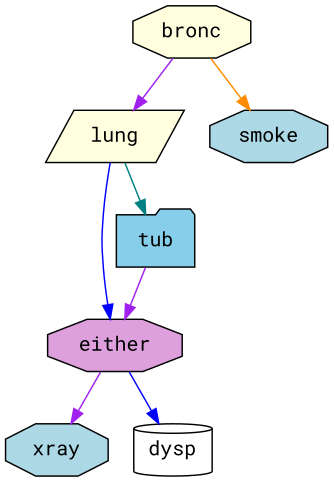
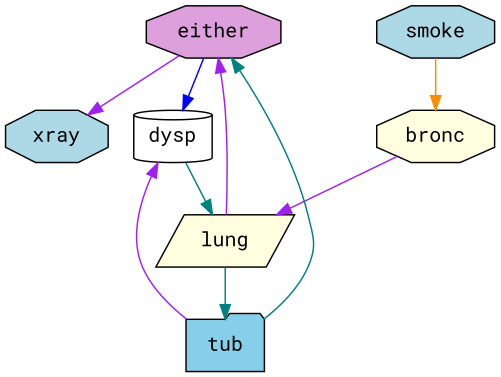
edge "bronc" -> "smoke": reversed
edge "dysp" -> "lung": added
edge "lung" -> "either": color blue -> purple
edge "tub" -> "dysp": added
edge "tub" -> "either": color purple -> teal
